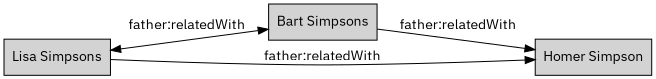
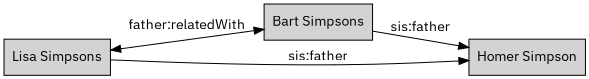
edge "Bart Simpsons" -> "Homer Simpson": label "father:relatedWith" -> "sis:father"
edge "Lisa Simpsons" -> "Homer Simpson": label "father:relatedWith" -> "sis:father"
